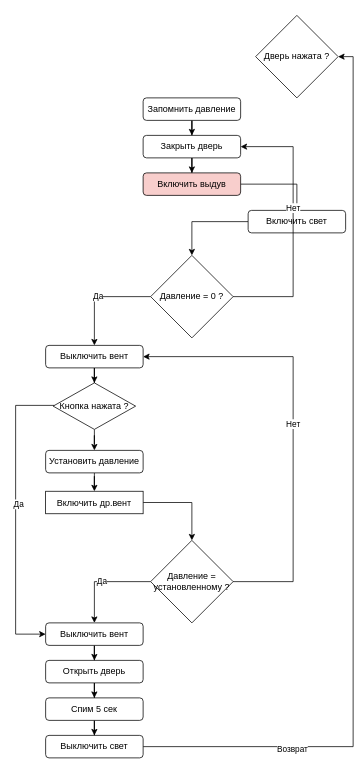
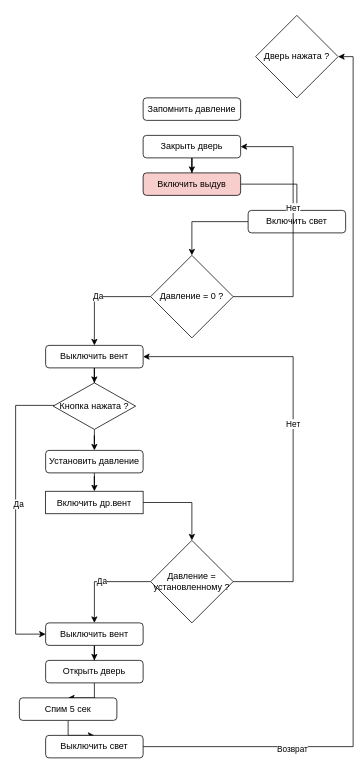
edge "Запомнить давление" -> "Закрыть дверь": removed
node "Спим 5 сек": moved (94, 709) -> (68, 709)
